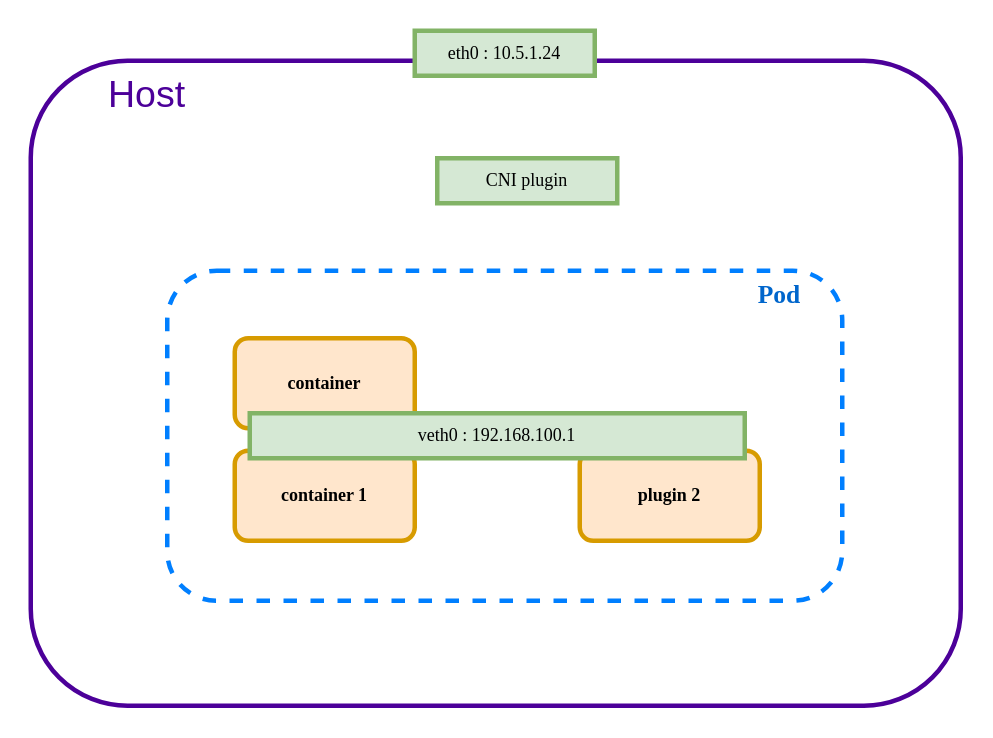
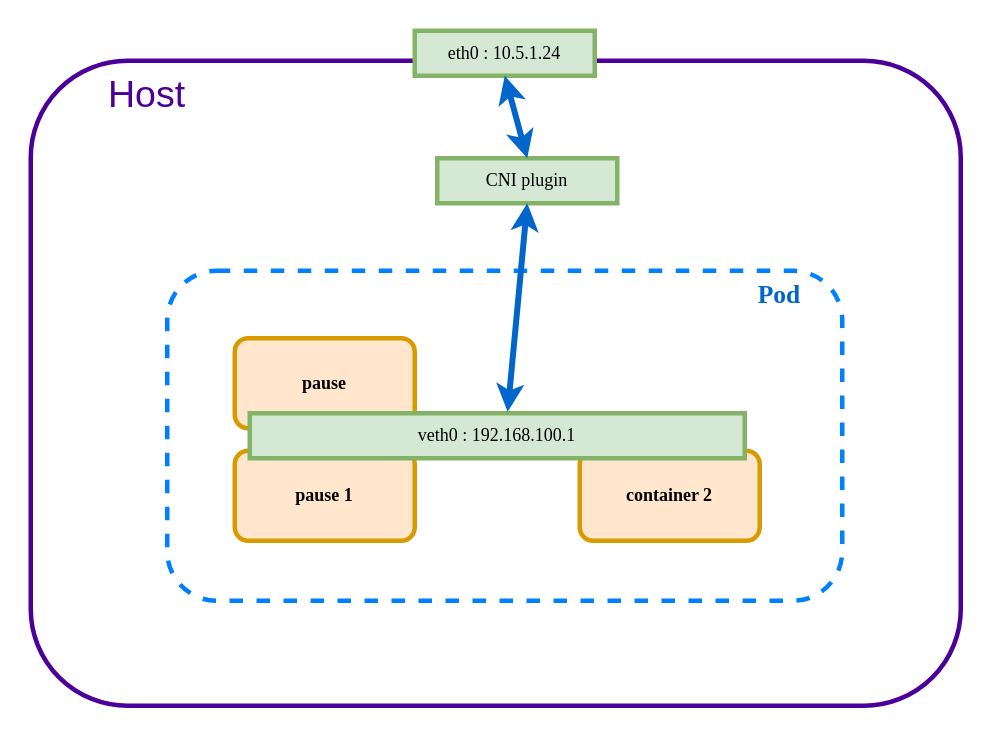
edge "eth0 : 10.5.1.24" -- "CNI plugin": added
edge "CNI plugin" -- "veth0 : 192.168.100.1": added
node "container": label "container" -> "pause"
node "container 1": label "container 1" -> "pause 1"
node "plugin 2": label "plugin 2" -> "container 2"
